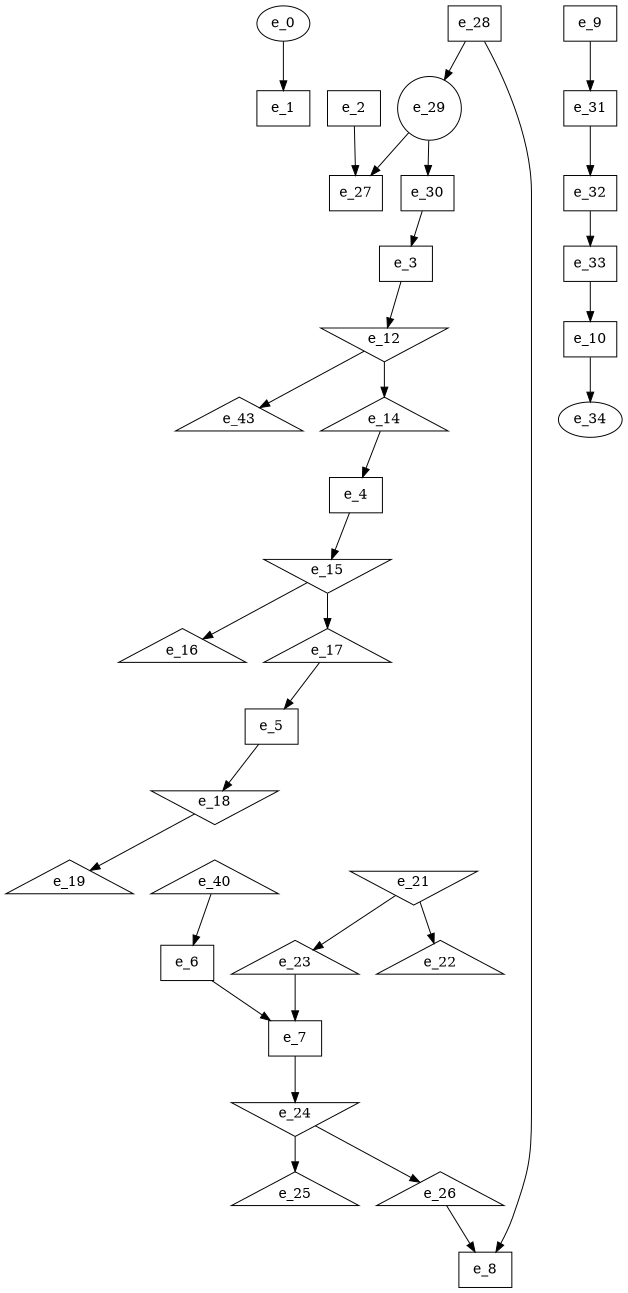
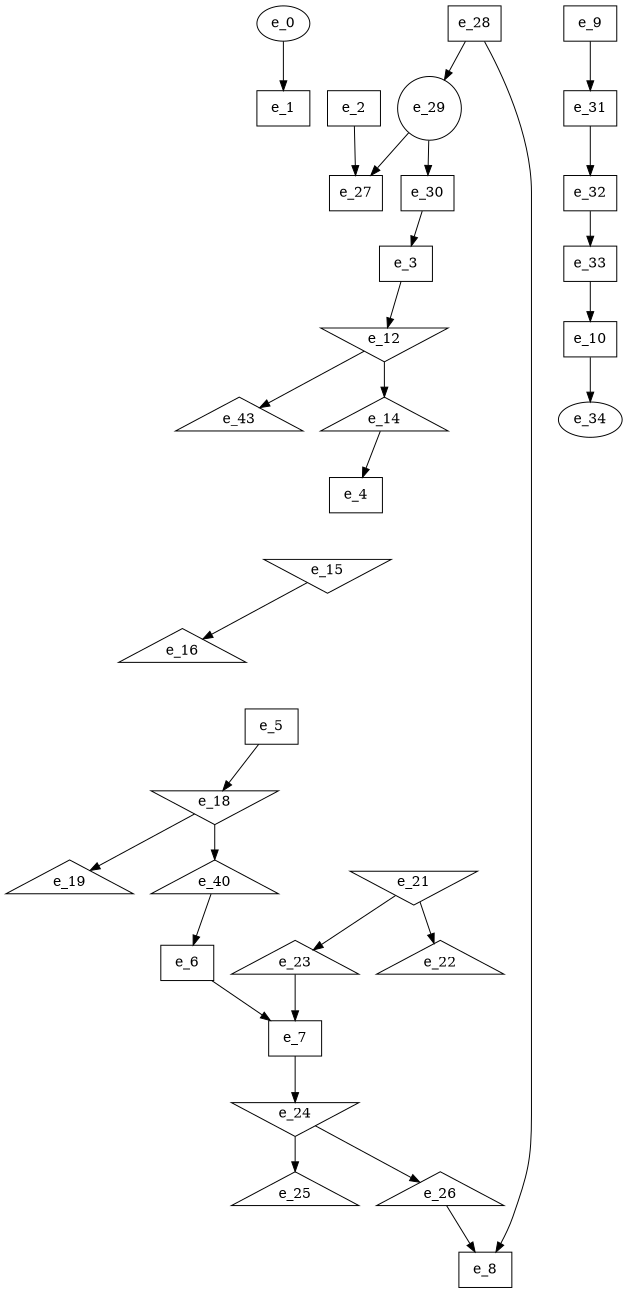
edge "e_4" -> "e_15": removed
node "e_17": removed
edge "e_18" -> "e_40": added
